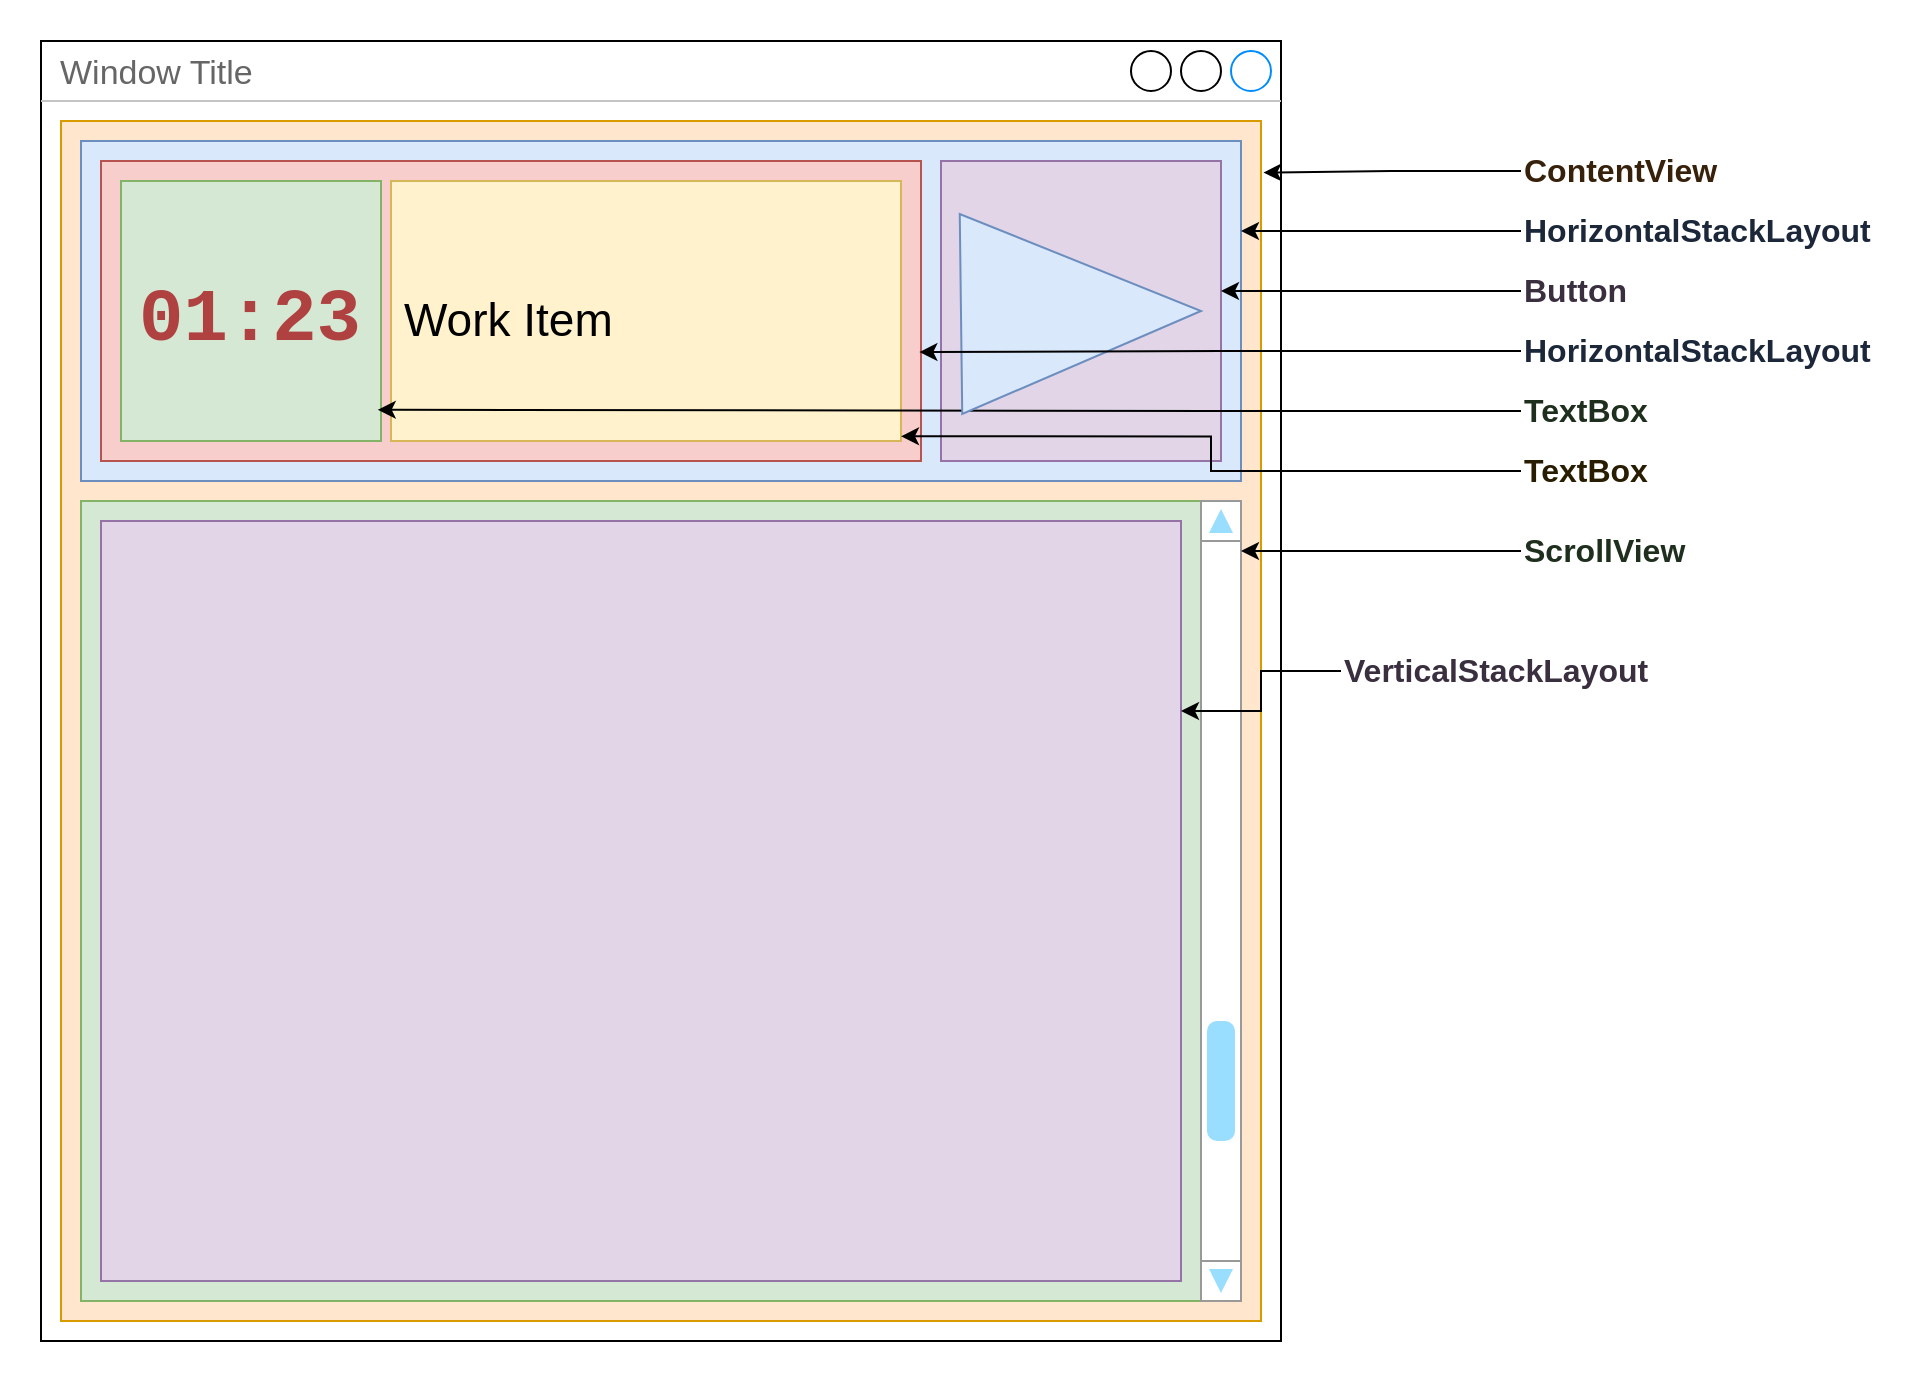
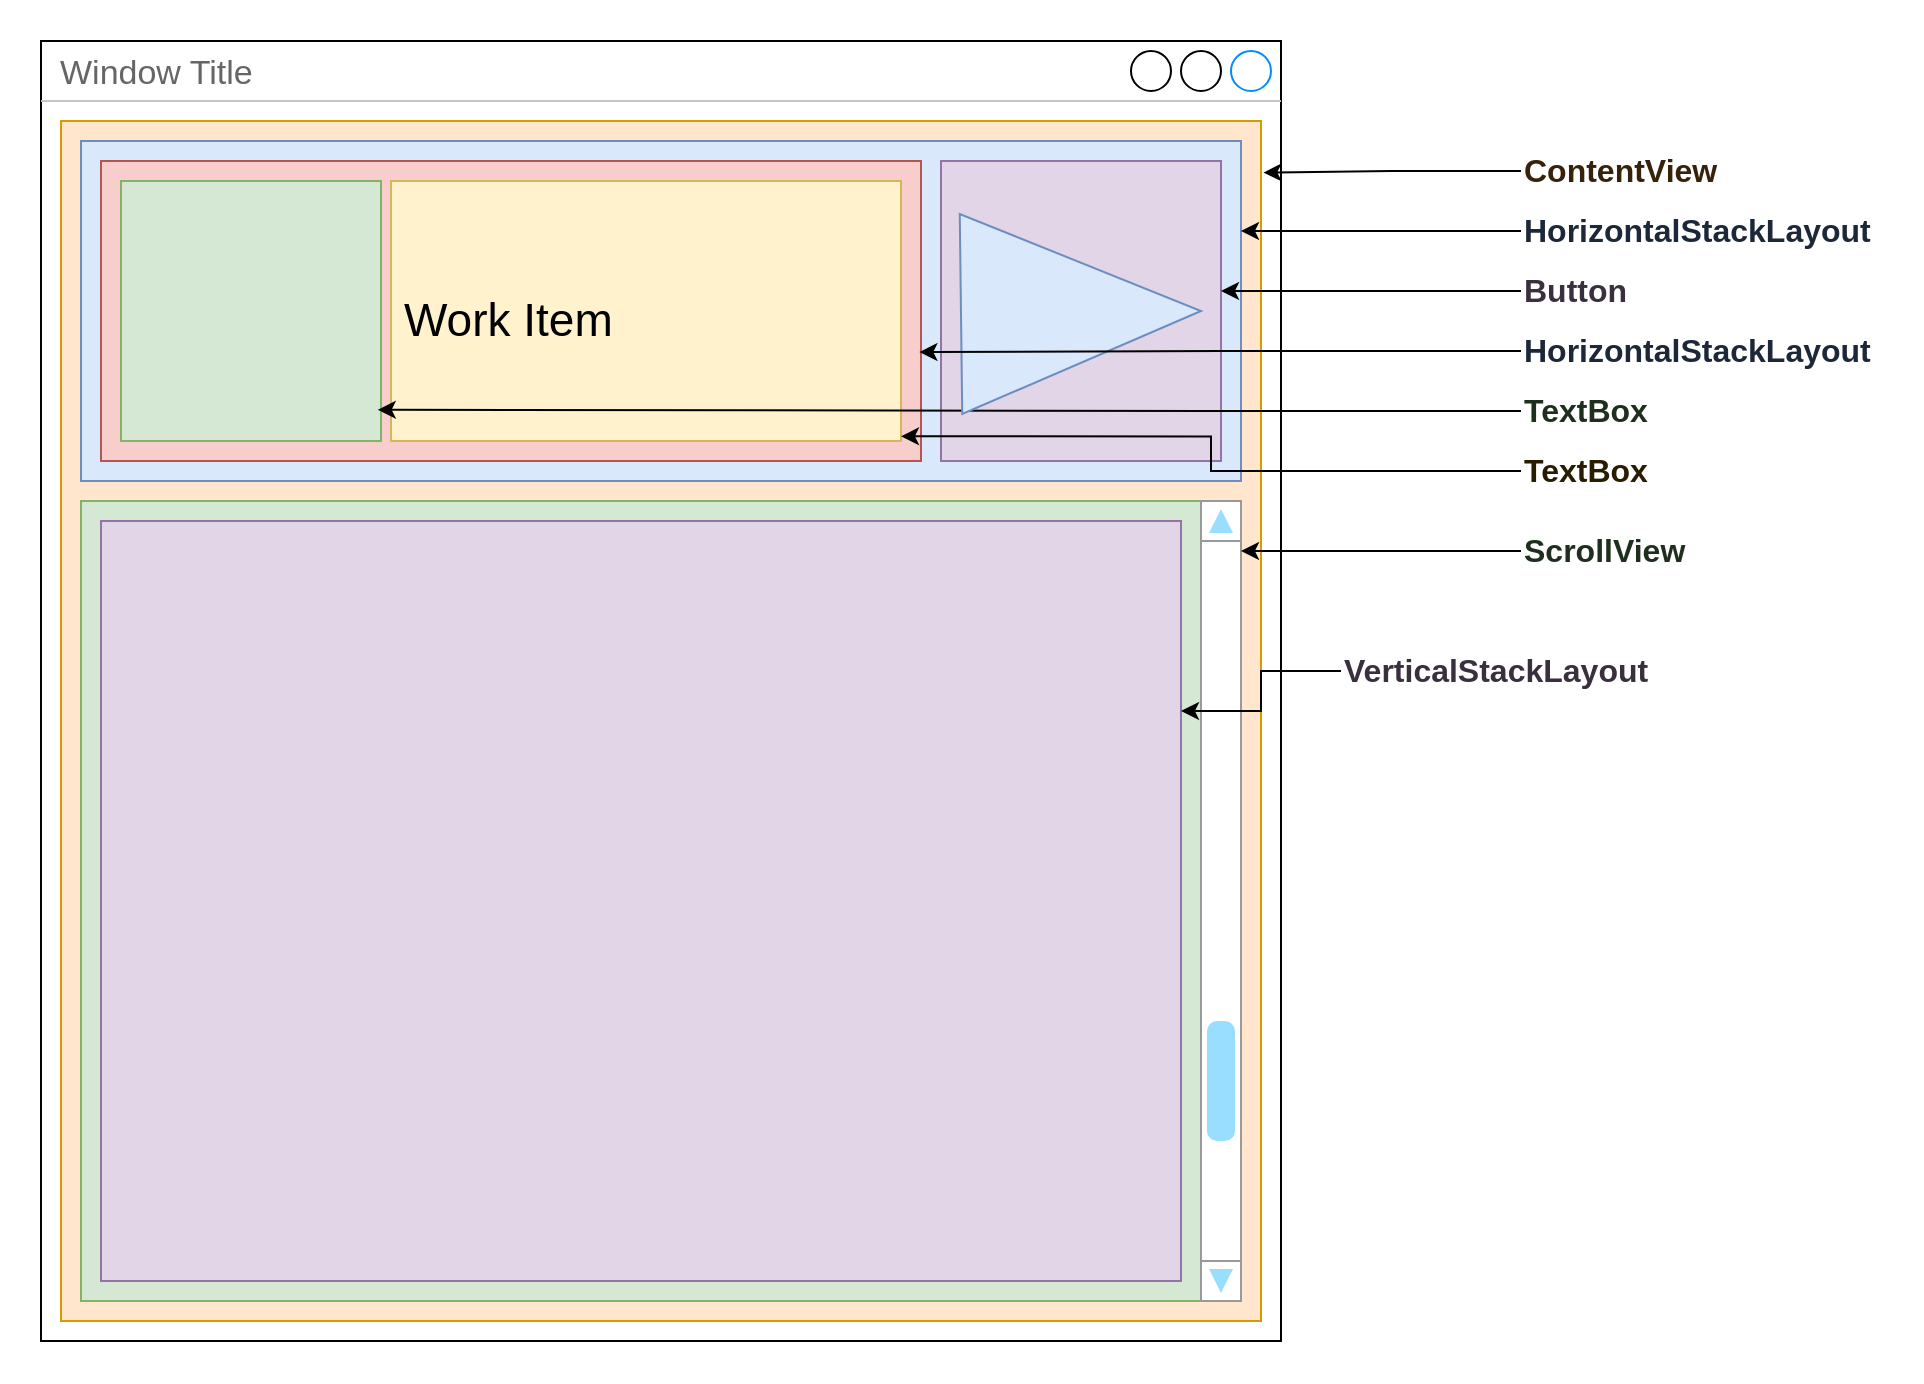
node "01:23": removed
